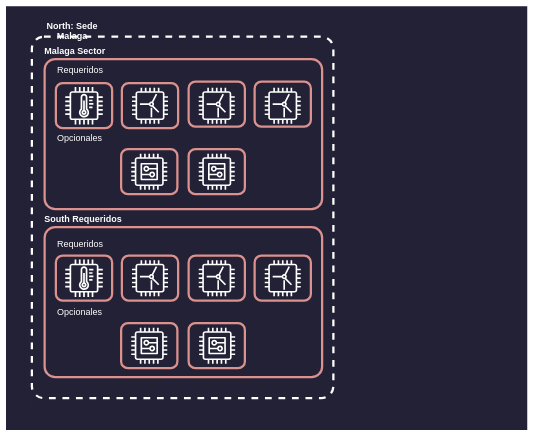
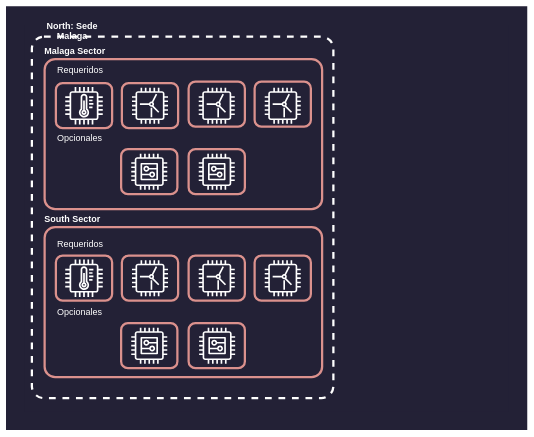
node "South Requeridos": label "South Requeridos" -> "South Sector"
